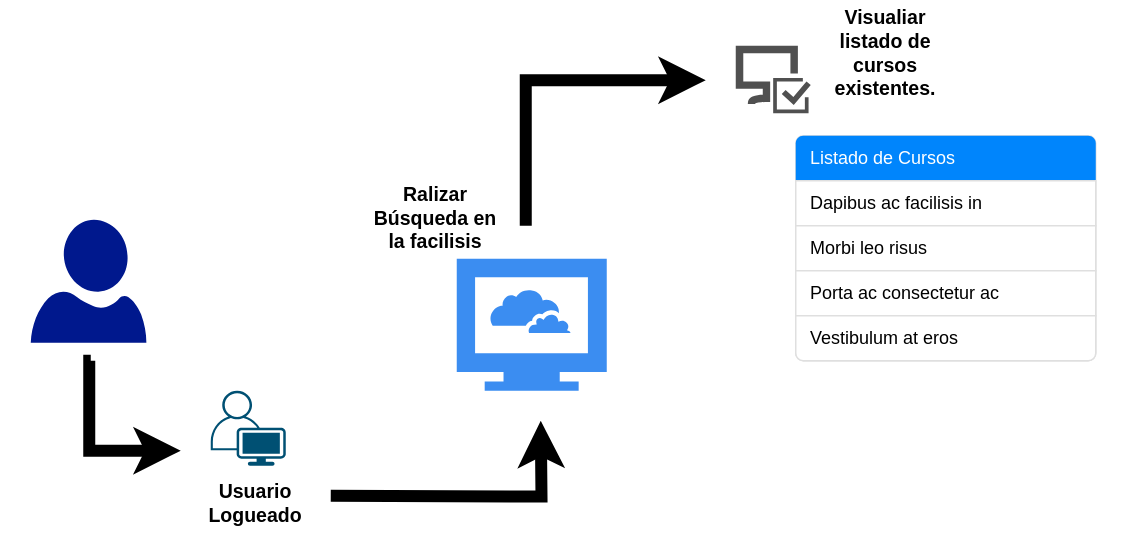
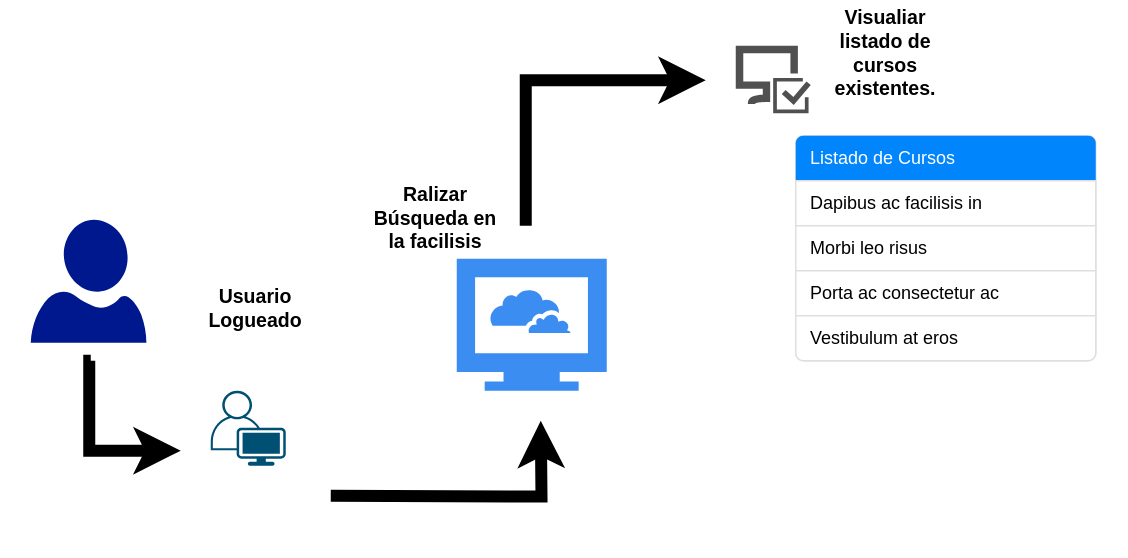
node "Usuario Logueado": moved (256, 503) -> (256, 308)
